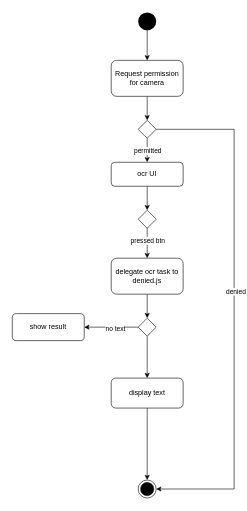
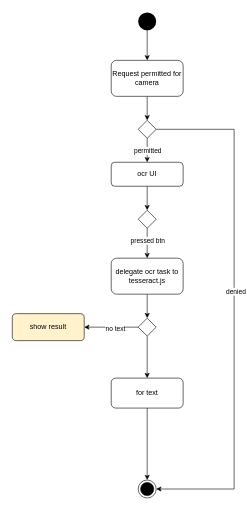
node "Request permission for camera": label "Request permission for camera" -> "Request permitted for camera"
node "delegate ocr task to denied.js": label "delegate ocr task to denied.js" -> "delegate ocr task to tesseract.js"
node "show result": fillcolor #ffffff -> #fff2cc
node "display text": label "display text" -> "for text"
